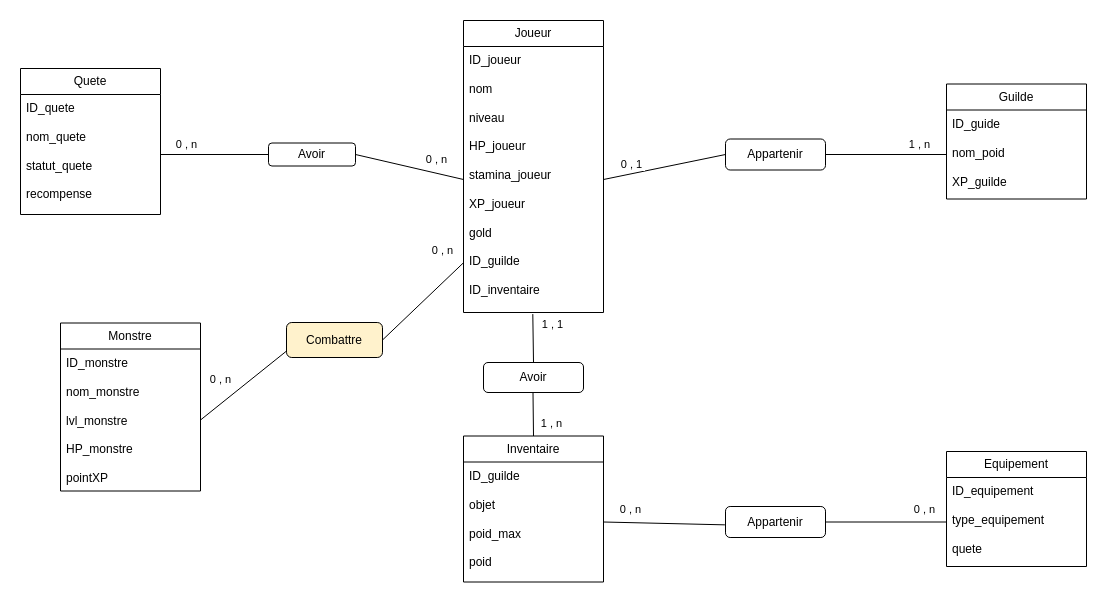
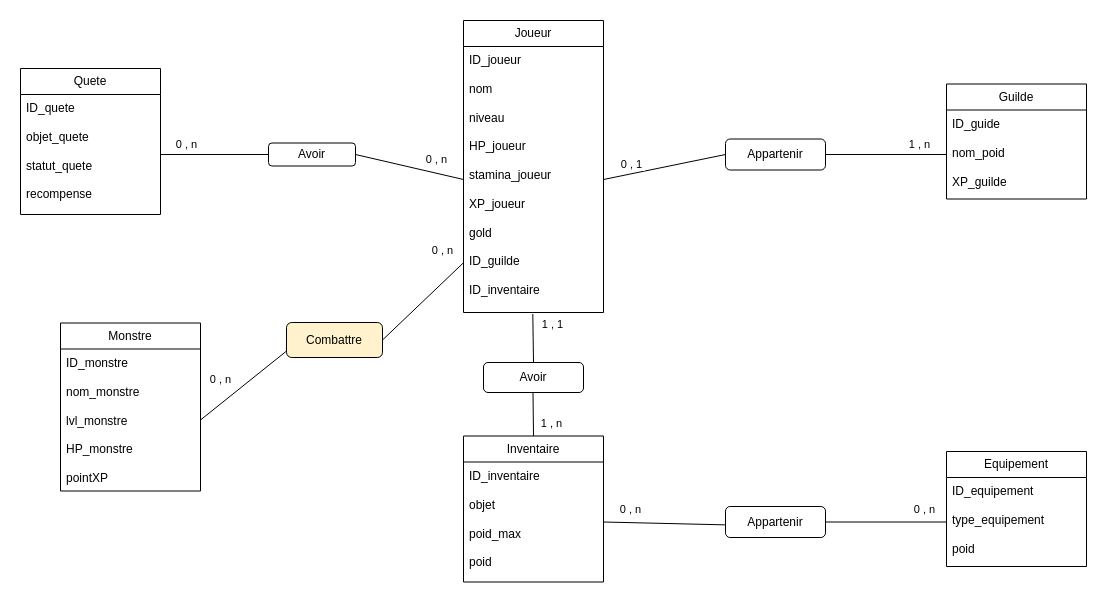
node "ID_quete nom_quete statut_quete recompense": label "ID_quete nom_quete statut_quete recompense" -> "ID_quete objet_quete statut_quete recompense"
node "ID_guilde objet poid_max poid": label "ID_guilde objet poid_max poid" -> "ID_inventaire objet poid_max poid"
node "ID_equipement type_equipement quete": label "ID_equipement type_equipement quete" -> "ID_equipement type_equipement poid"
